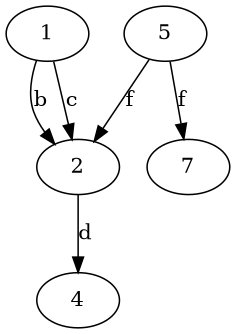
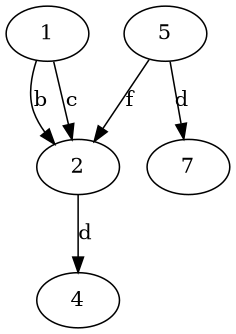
edge "5" -> "7": label "f" -> "d"
